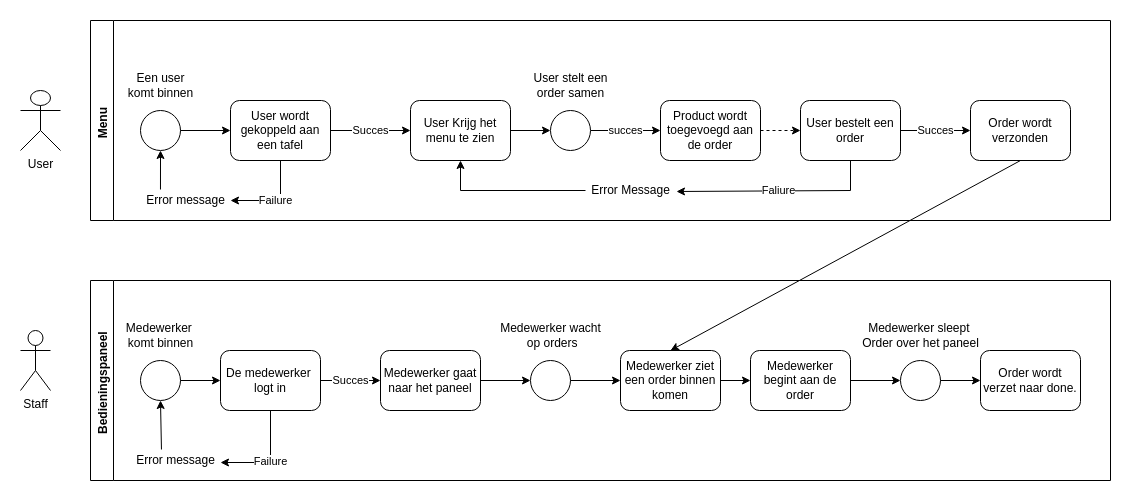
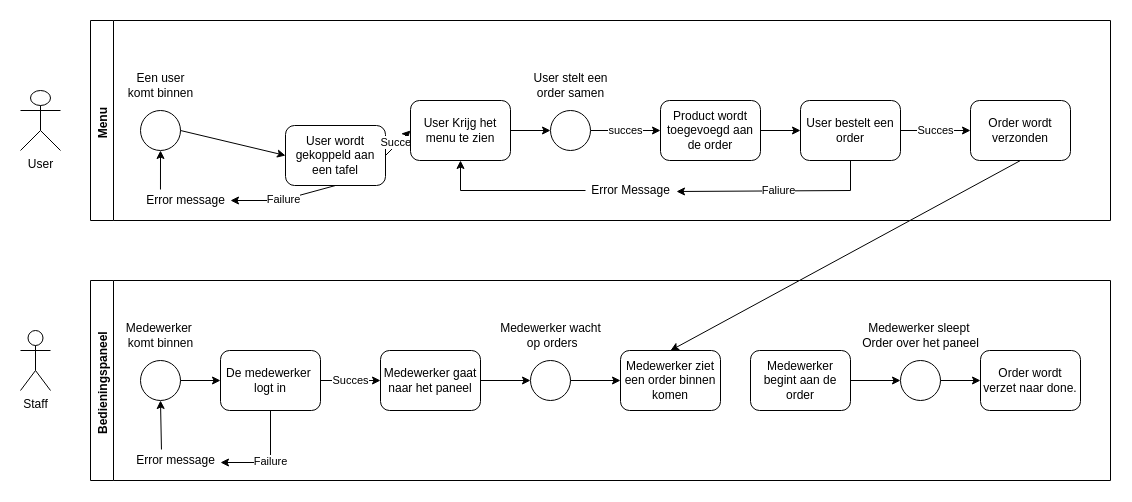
node "User wordt gekoppeld aan een tafel": moved (281, 131) -> (336, 156)
edge "Product wordt toegevoegd aan de order" -> "User bestelt een order": style dashed -> solid
edge "Medewerker ziet een order binnen komen" -> "Medewerker begint aan de order": removed
